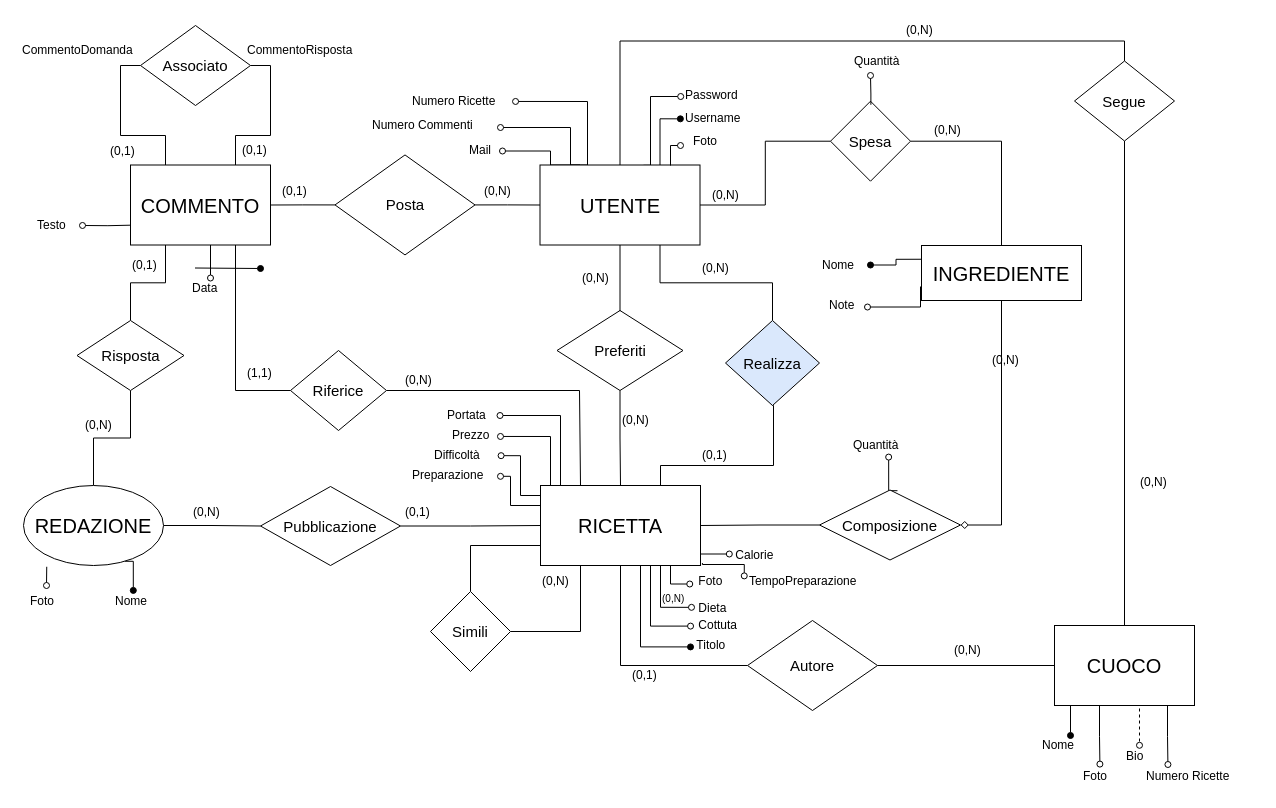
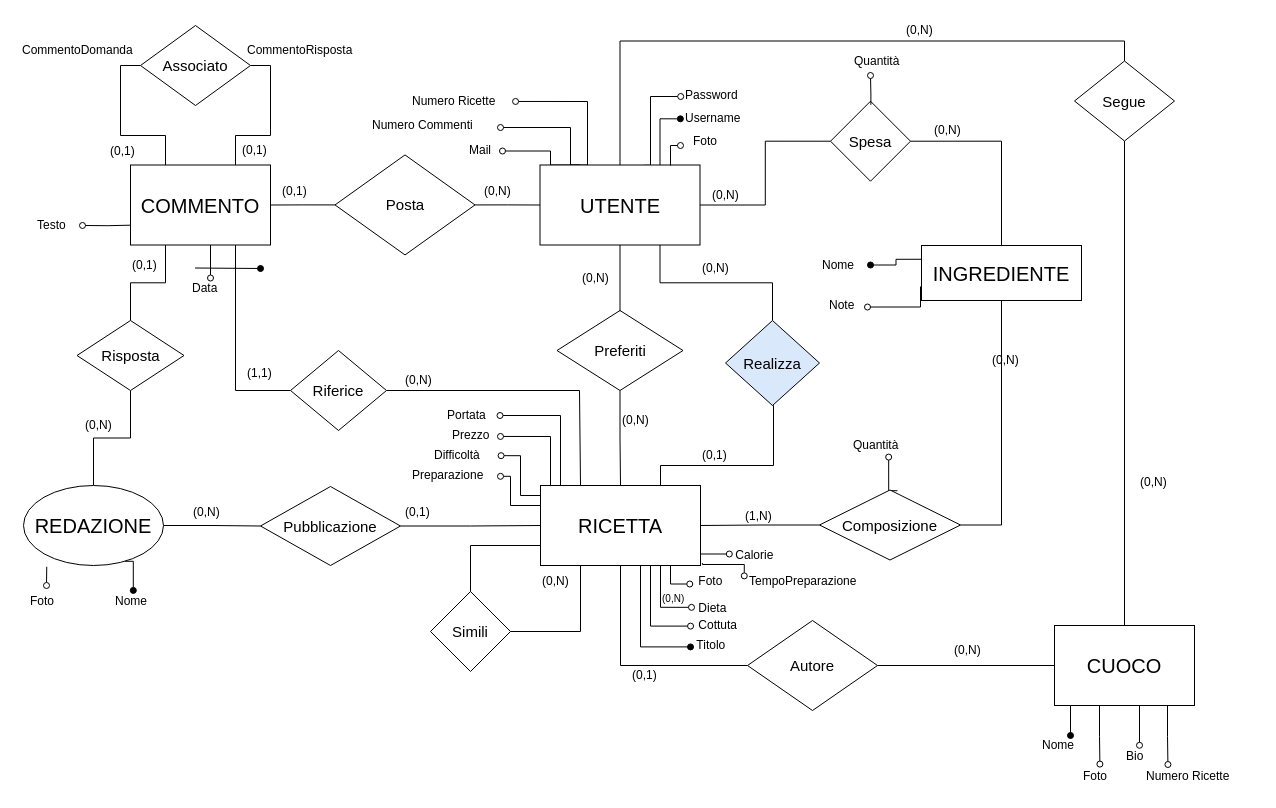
node "(1,N)": added
edge "INGREDIENTE" -> "Composizione": arrowhead diamond -> none
edge "CUOCO" -> "Bio": style dashed -> solid
